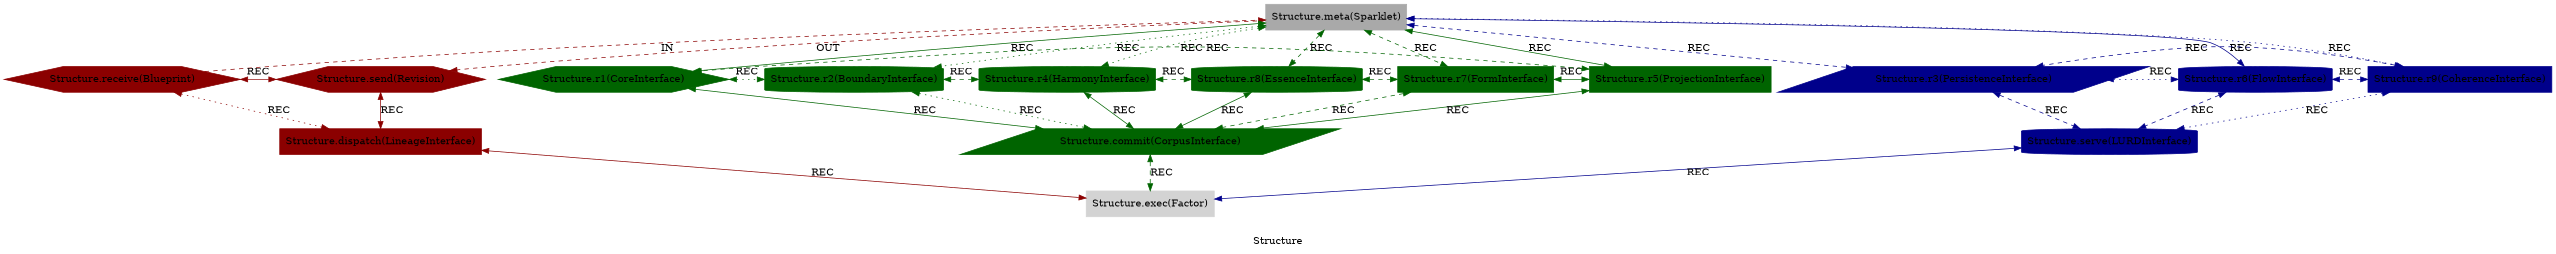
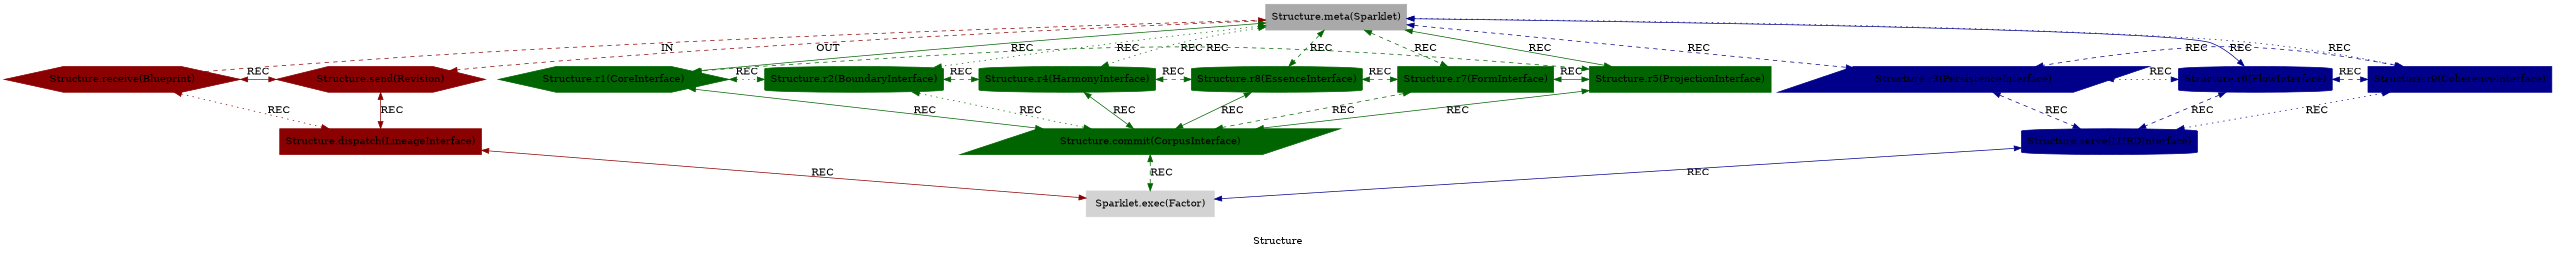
node "Structure.exec(Factor)": label "Structure.exec(Factor)" -> "Sparklet.exec(Factor)"
